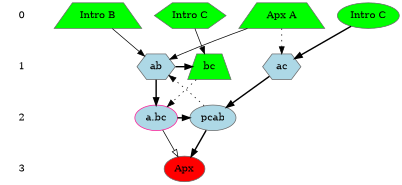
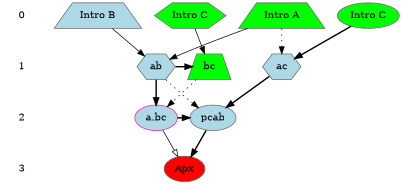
node "Intro B": fillcolor green -> lightblue
node "Apx A": label "Apx A" -> "Intro A"
edge "pcab" -> "ab": reversed
